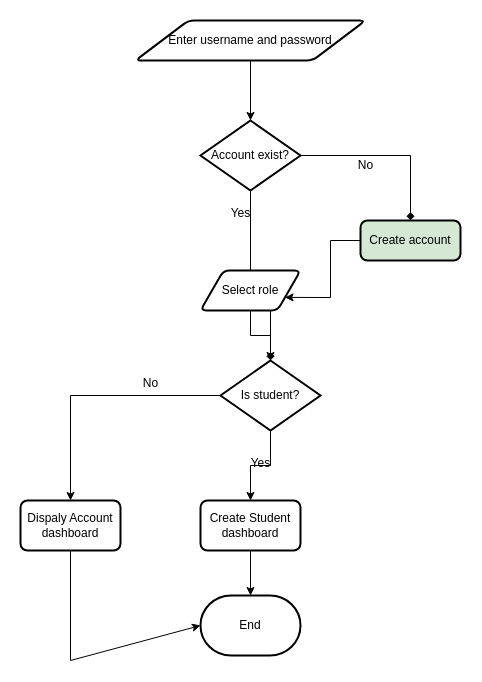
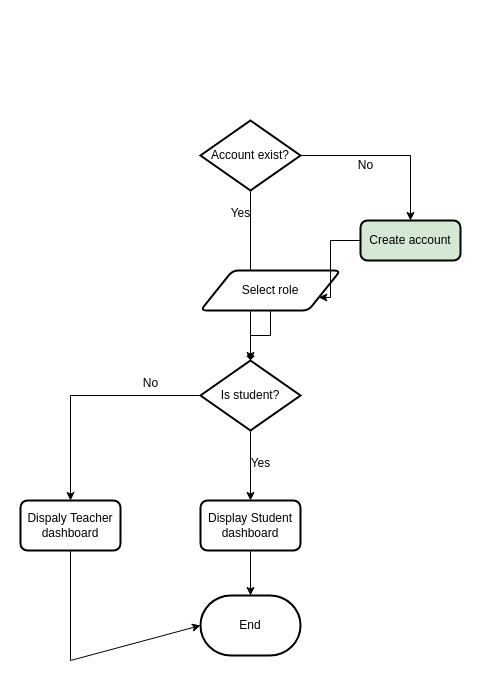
node "Enter username and password": removed
edge "Enter username and password" -> "Account exist?": removed
edge "Account exist?" -> "Create account": arrowhead diamond -> classic
node "Select role": size 100x40 -> 140x40
node "Is student?": moved (271, 396) -> (251, 396)
node "Dispaly Account dashboard": label "Dispaly Account dashboard" -> "Dispaly Teacher dashboard"
node "Create Student dashboard": label "Create Student dashboard" -> "Display Student dashboard"
